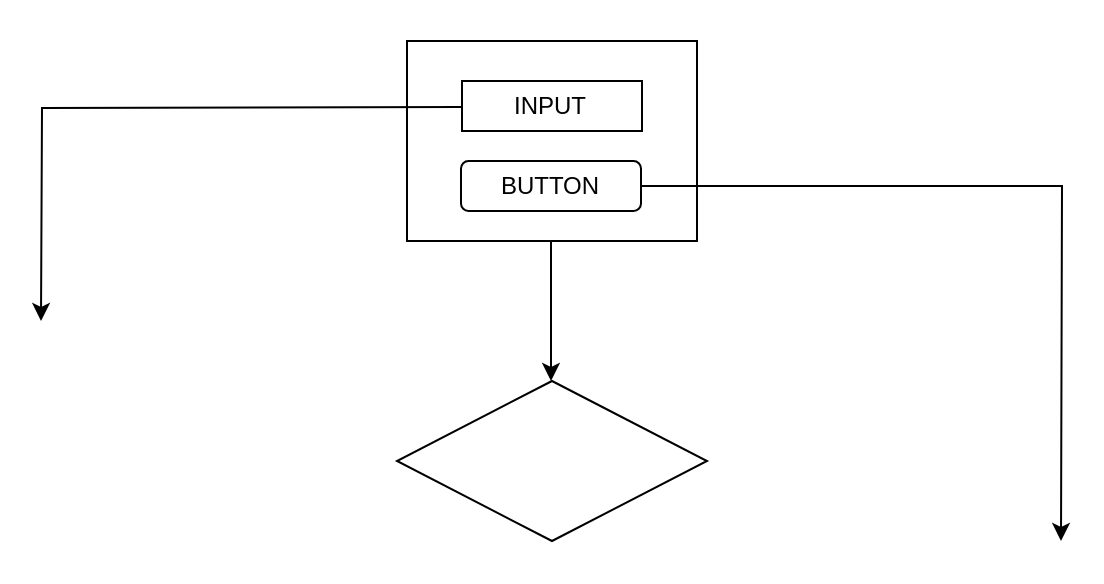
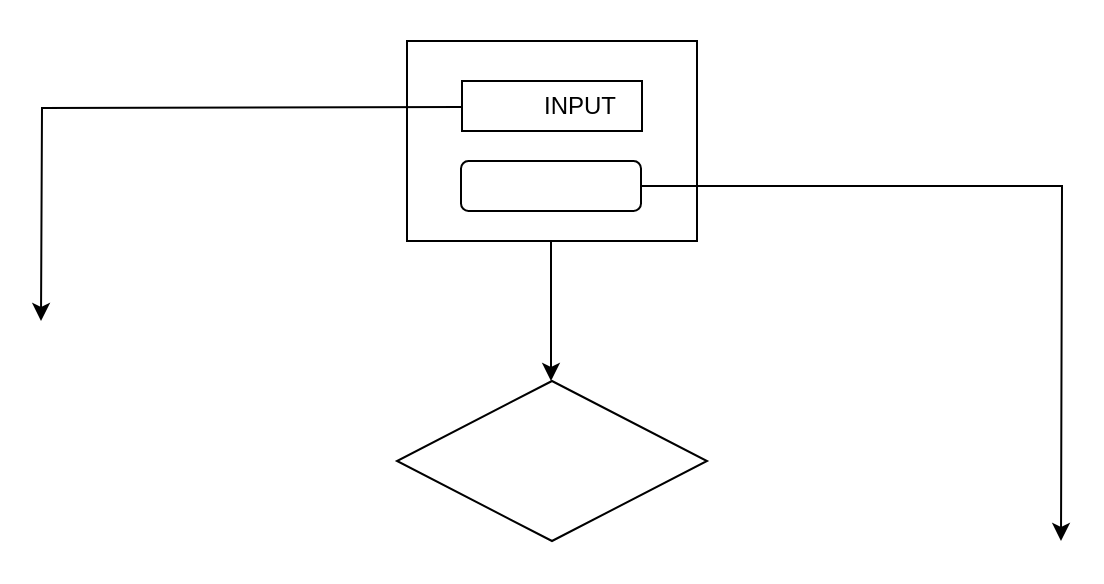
node "INPUT": moved (551, 106) -> (581, 106)
node "BUTTON": removed
